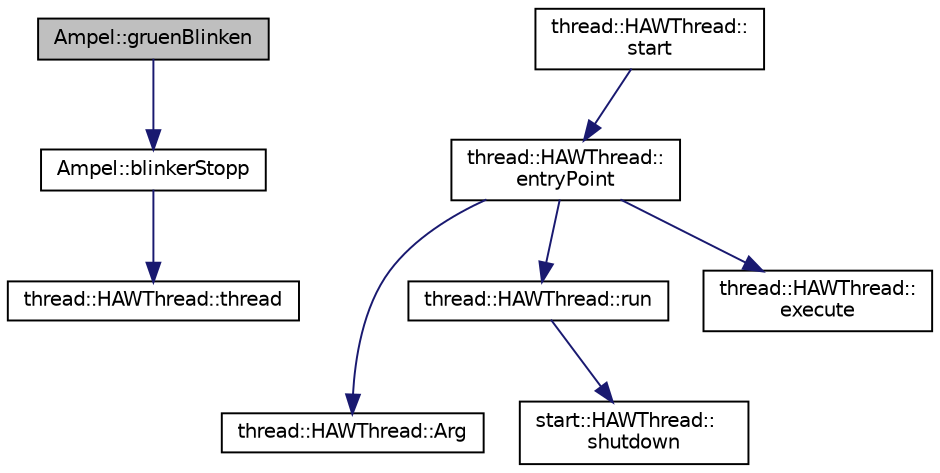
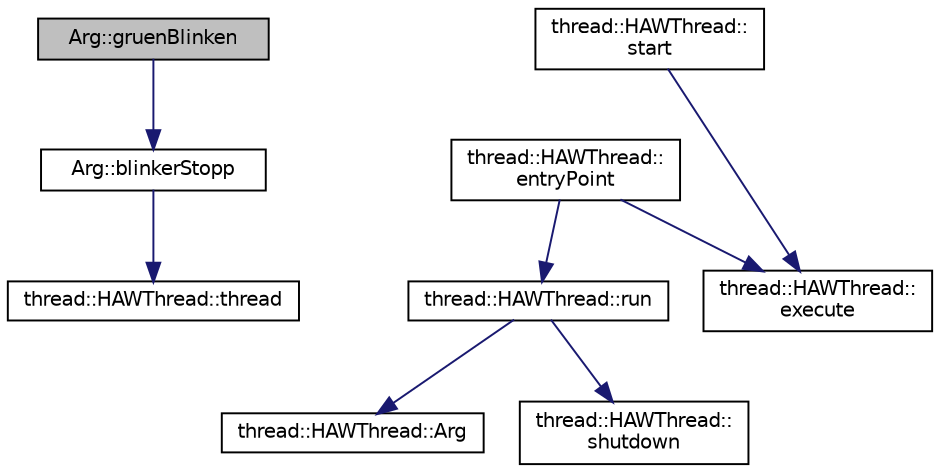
node "Ampel::gruenBlinken": label "Ampel::gruenBlinken" -> "Arg::gruenBlinken"
edge "thread::HAWThread:: start" -> "thread::HAWThread:: entryPoint": now "thread::HAWThread:: start" -> "thread::HAWThread:: execute"
node "Ampel::blinkerStopp": label "Ampel::blinkerStopp" -> "Arg::blinkerStopp"
edge "thread::HAWThread:: entryPoint" -> "thread::HAWThread::Arg": now "thread::HAWThread::run" -> "thread::HAWThread::Arg"
node "start::HAWThread:: shutdown": label "start::HAWThread:: shutdown" -> "thread::HAWThread:: shutdown"
